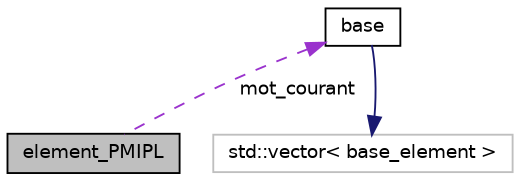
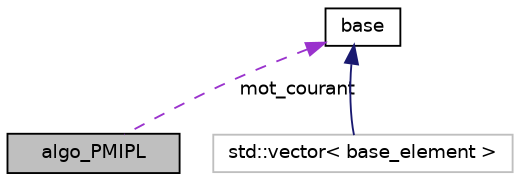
edge "base" -> "std::vector< base_element >": reversed
node "element_PMIPL": label "element_PMIPL" -> "algo_PMIPL"
